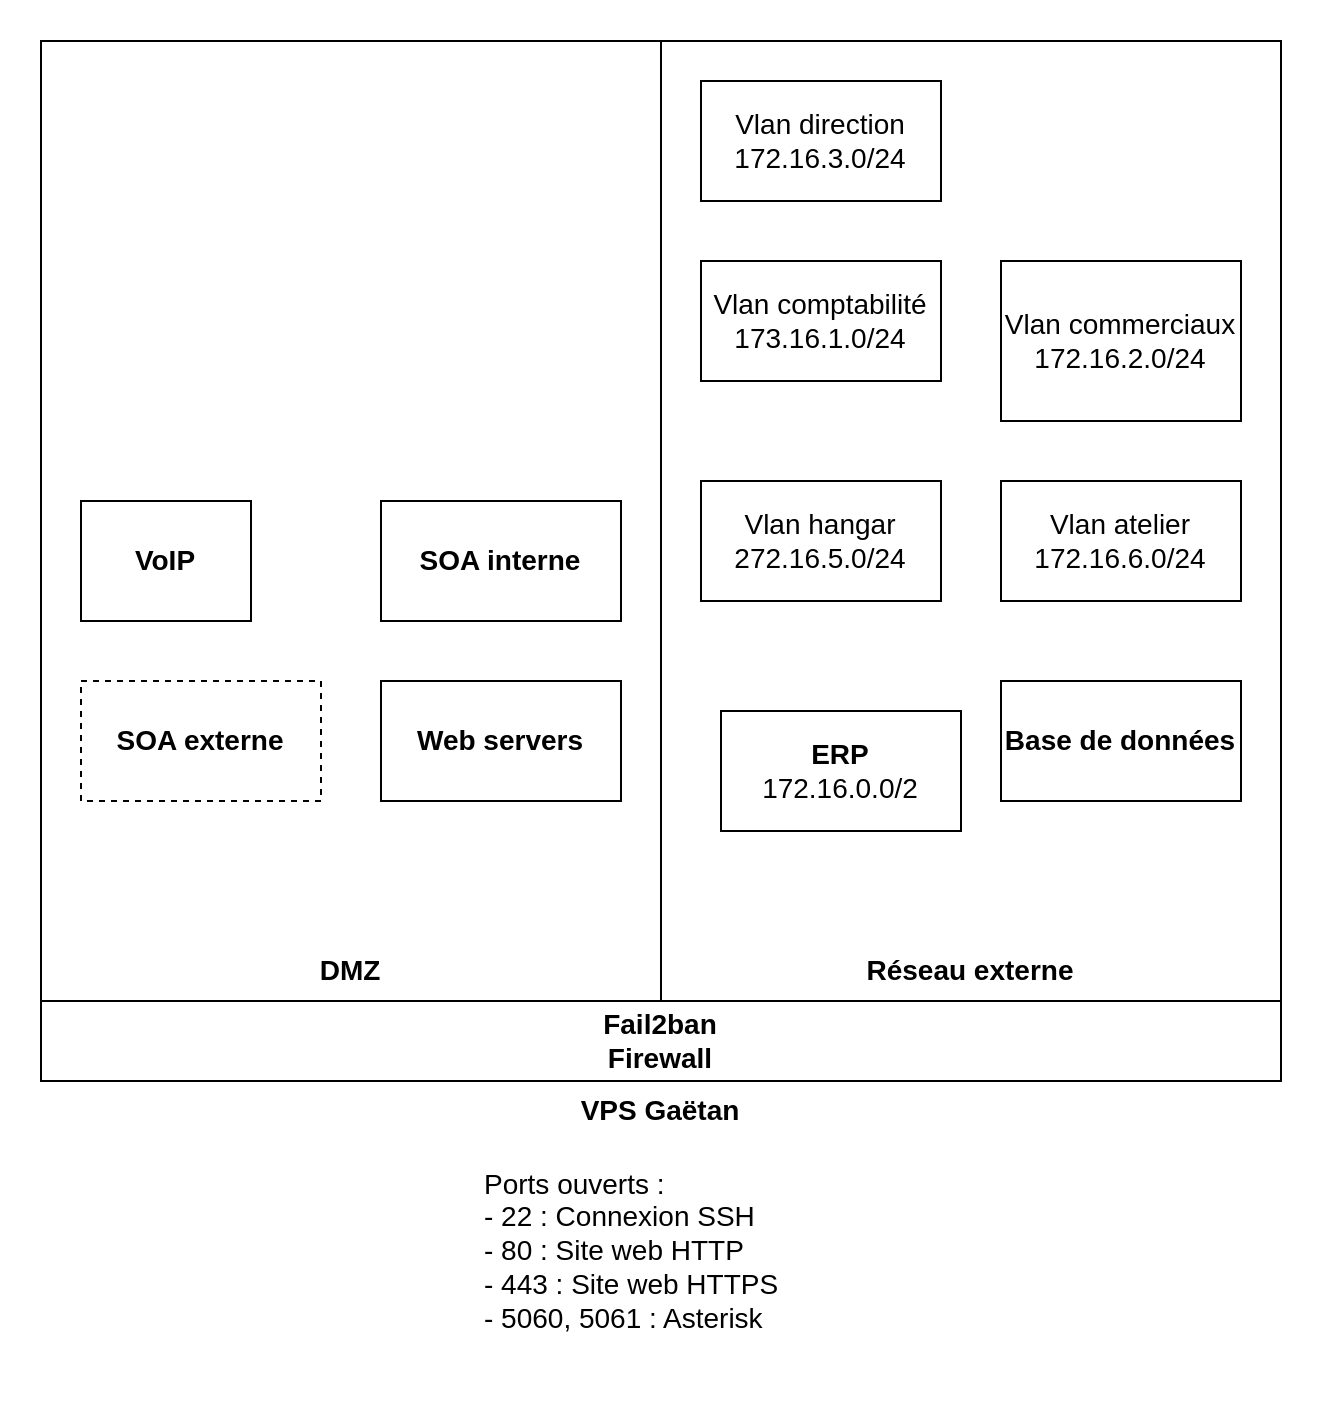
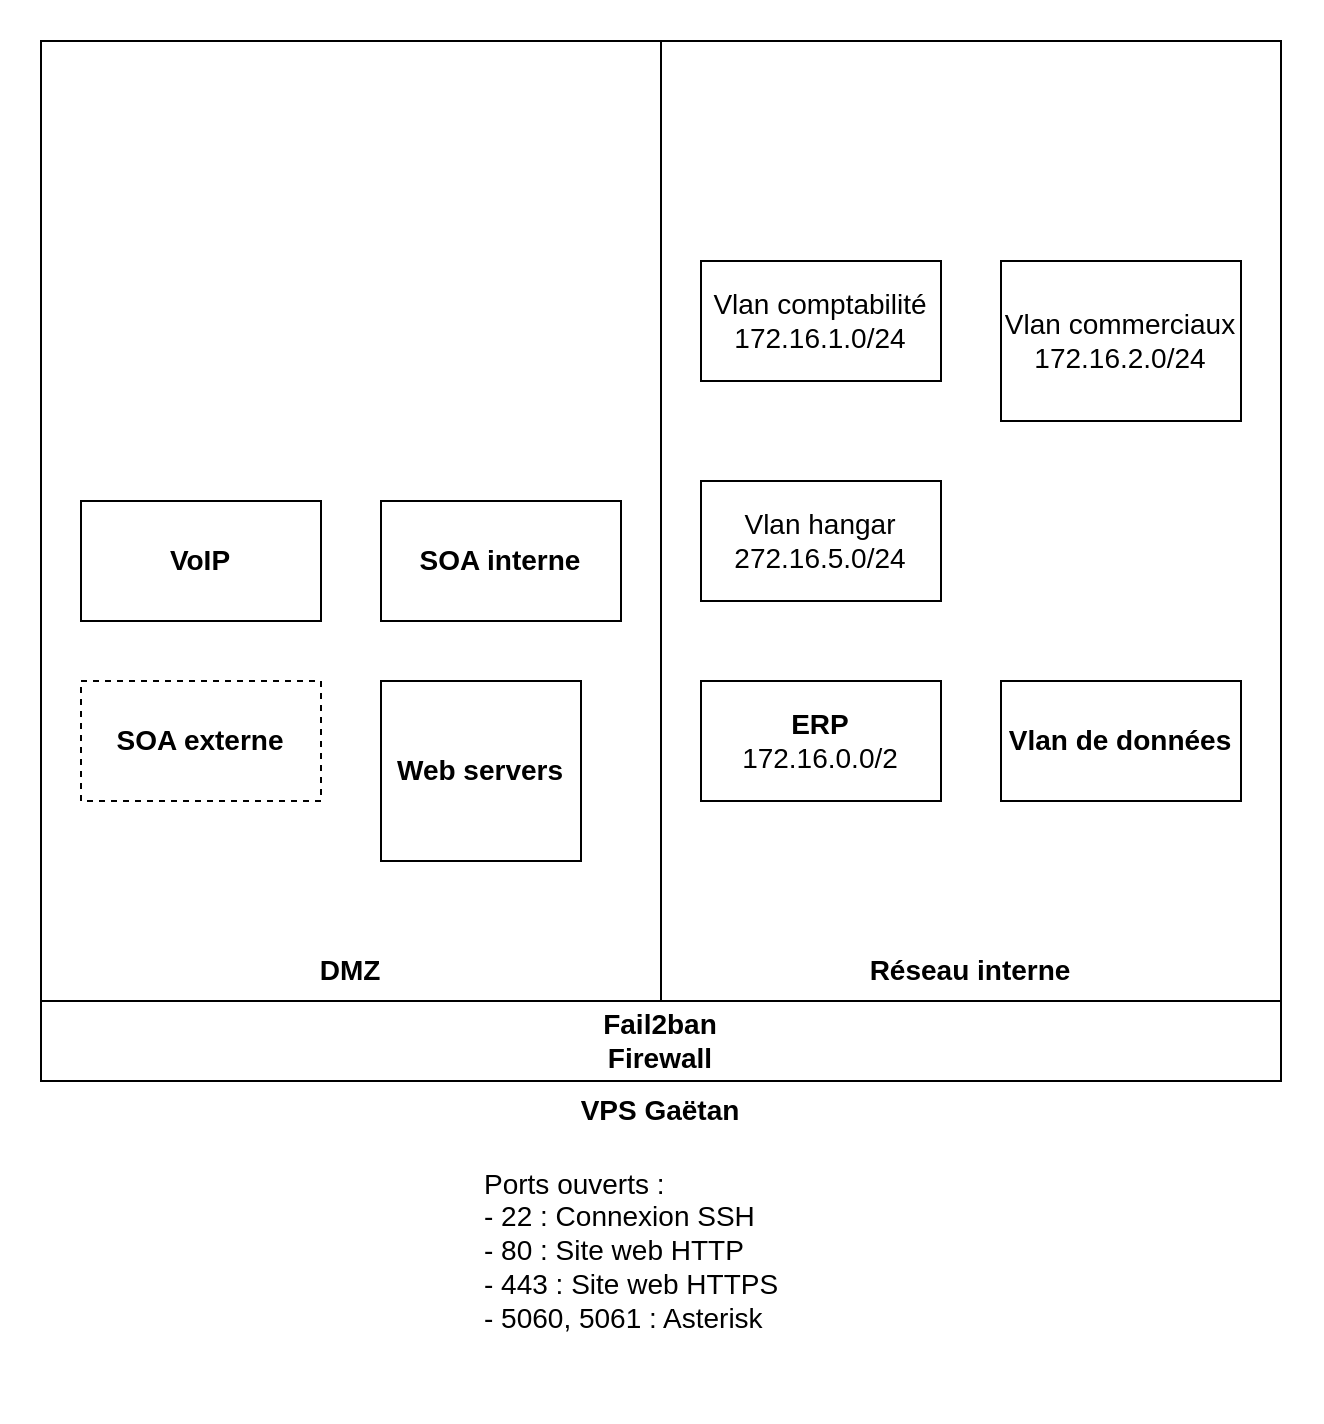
node "Vlan direction 172.16.3.0/24": removed
node "Vlan comptabilité 173.16.1.0/24": label "Vlan comptabilité 173.16.1.0/24" -> "Vlan comptabilité 172.16.1.0/24"
node "Vlan atelier 172.16.6.0/24": removed
node "VoIP": size 170x120 -> 240x120
node "Web servers": size 240x120 -> 200x180
node "Base de données": label "Base de données" -> "Vlan de données"
node "ERP 172.16.0.0/2": moved (841, 771) -> (821, 741)
node "Réseau externe": label "Réseau externe" -> "Réseau interne"
